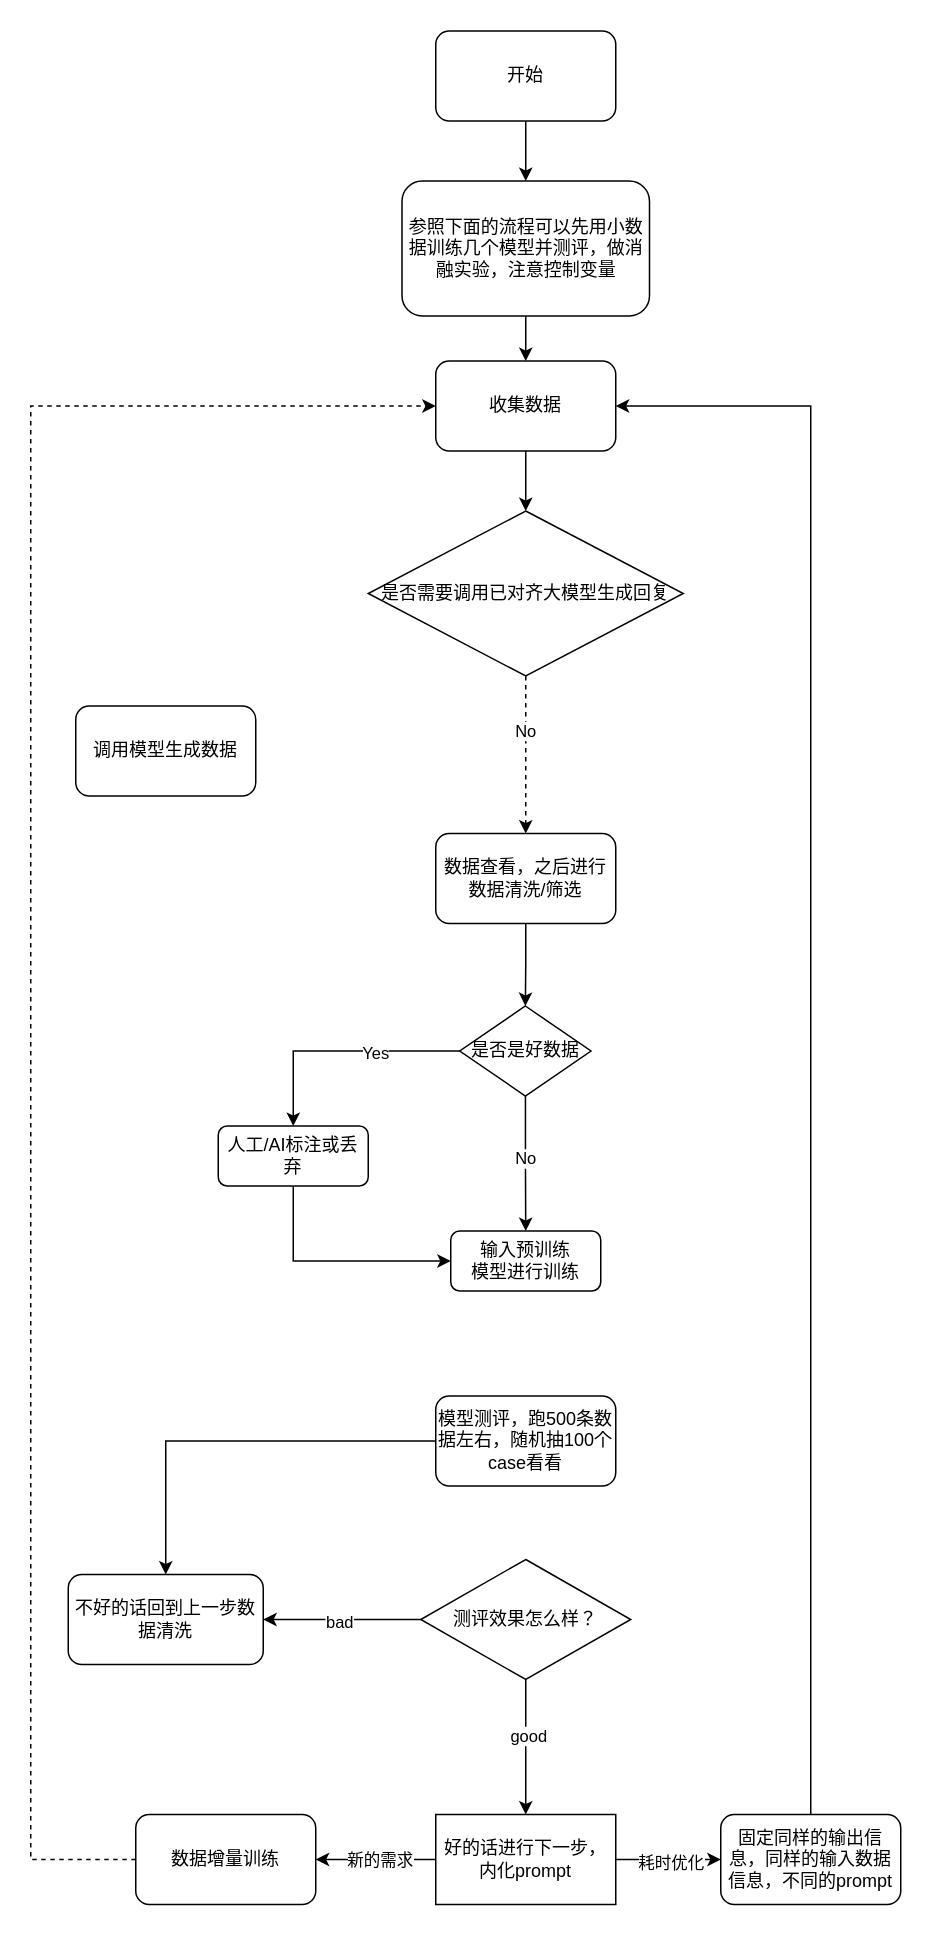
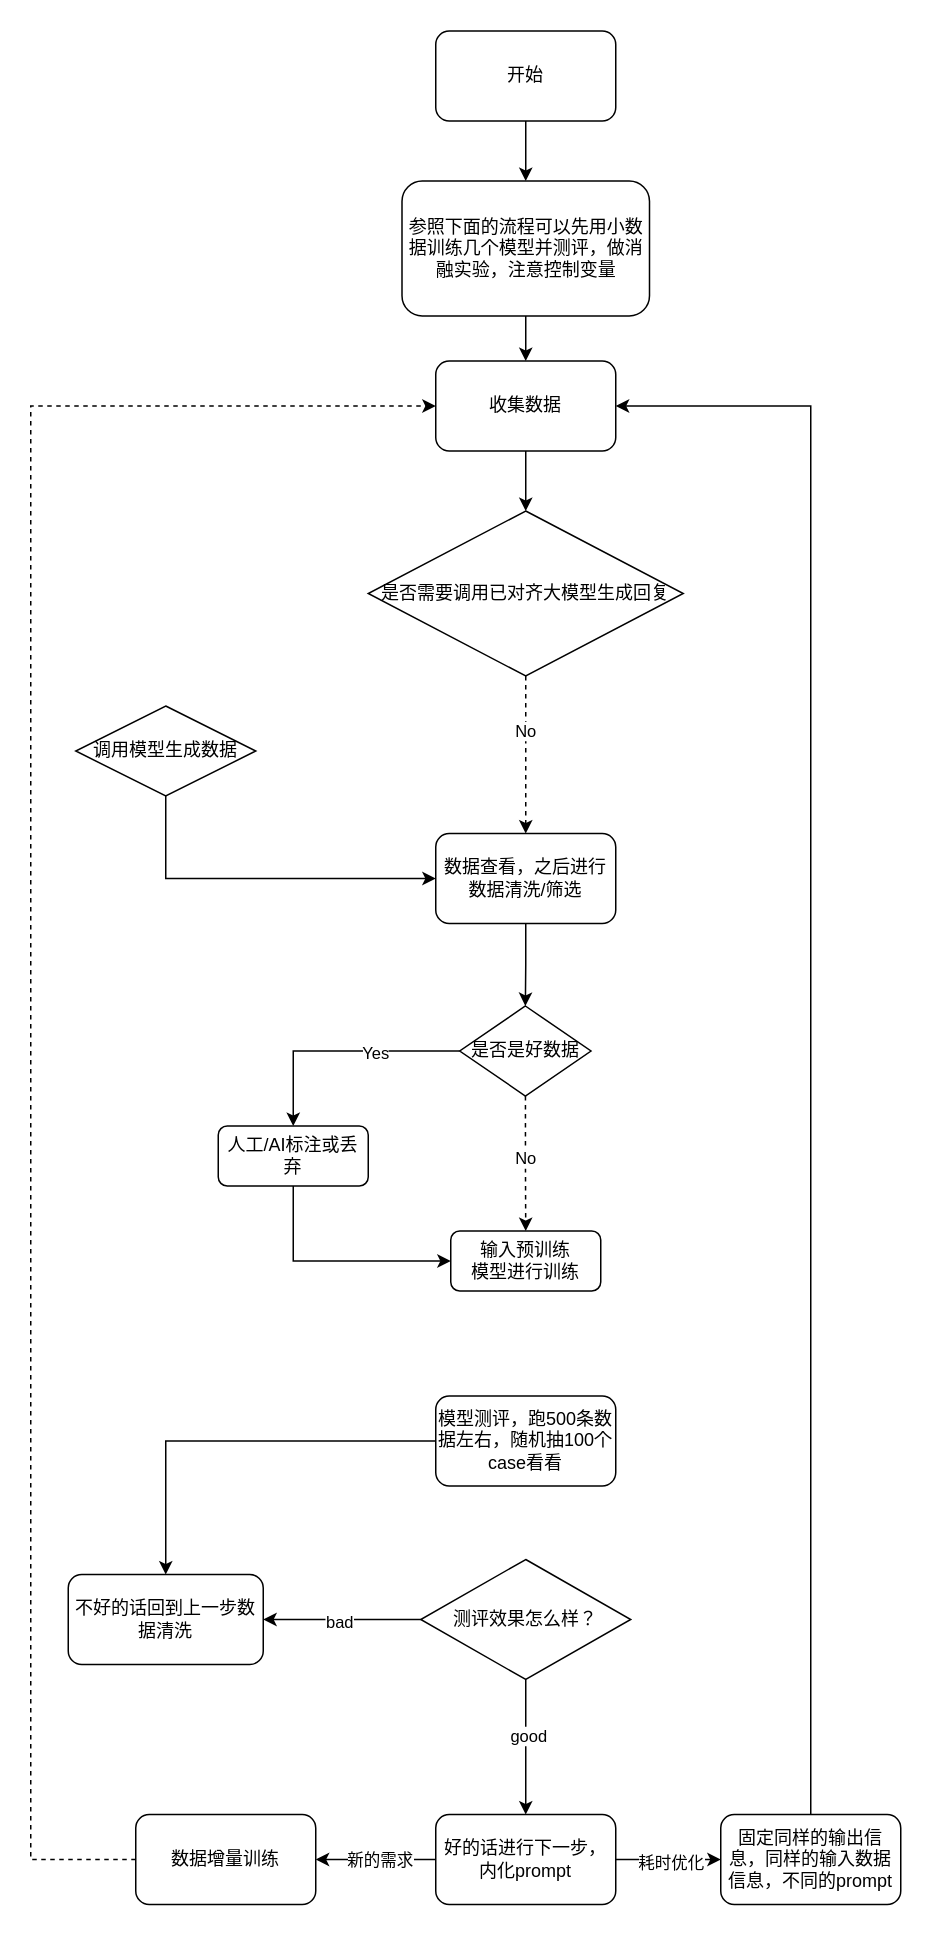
node "调用模型生成数据": shape rounded rectangle -> diamond
edge "调用模型生成数据" -> "数据查看，之后进行数据清洗/筛选": added
edge "是否是好数据" -> "输入预训练 模型进行训练": style solid -> dashed
node "好的话进行下一步，内化prompt": shape rectangle -> rounded rectangle
